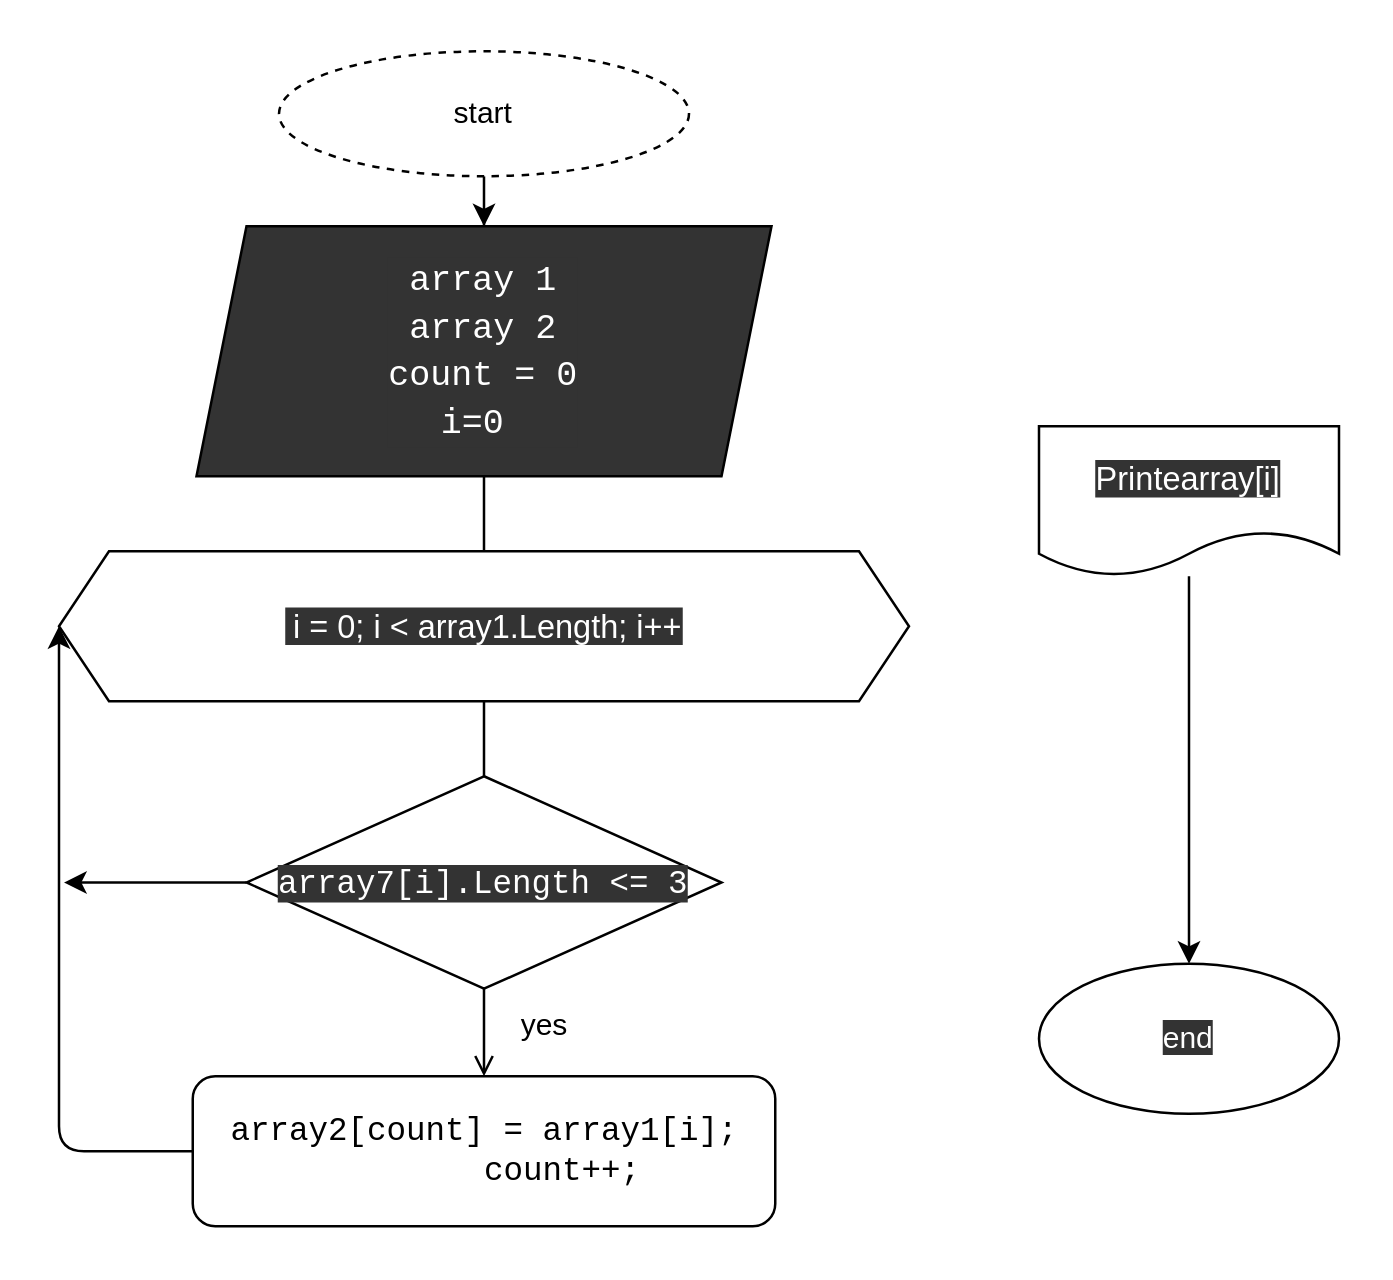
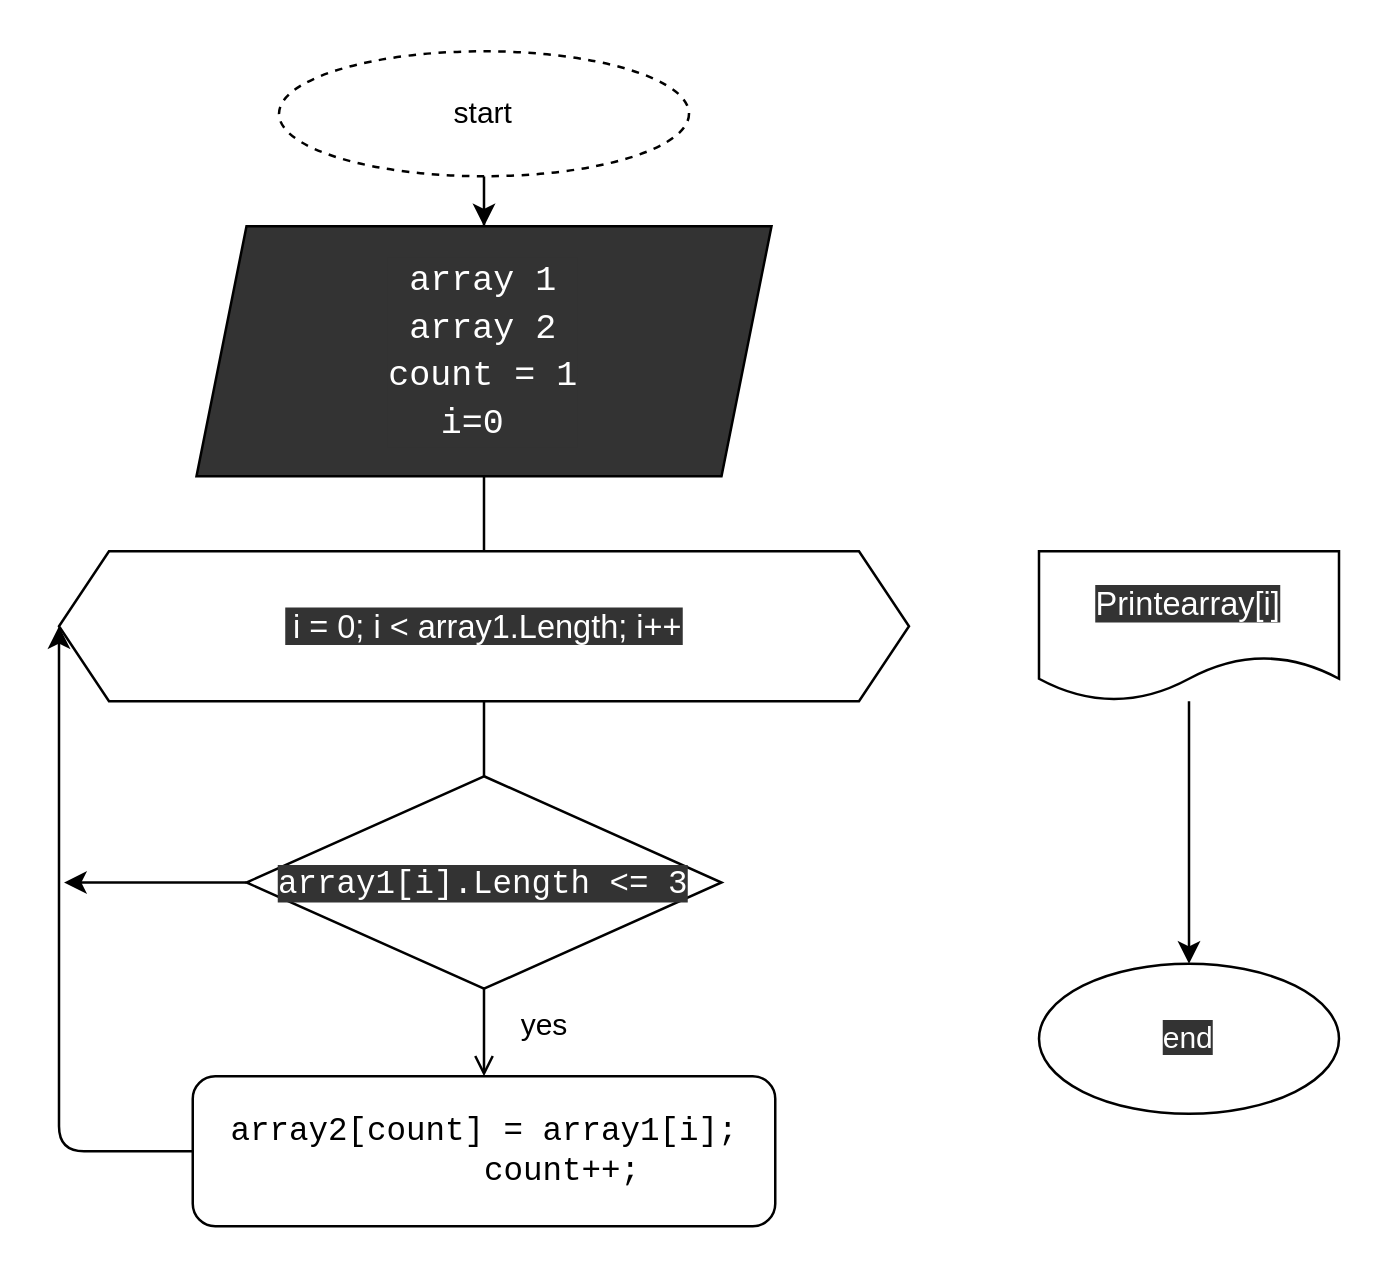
node "array 1 array 2 count = 0 i=0": label "array 1 array 2 count = 0 i=0" -> "array 1 array 2 count = 1 i=0"
node "Printеarray[i]": moved (1189, 501) -> (1189, 626)
node "array7[i].Length <= 3": label "array7[i].Length <= 3" -> "array1[i].Length <= 3"
